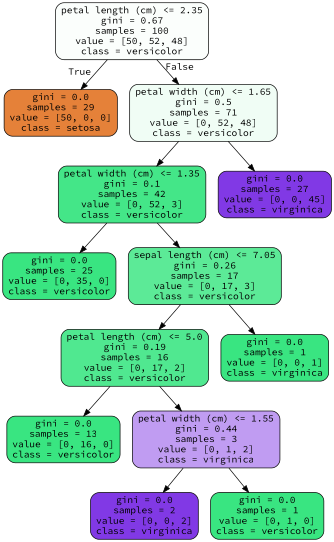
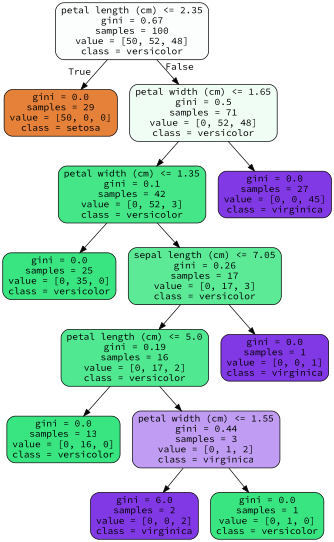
node "gini = 0.0 samples = 1 value = [0, 0, 1] class = virginica": fillcolor #39e581 -> #8139e5
node "gini = 0.0 samples = 2 value = [0, 0, 2] class = virginica": label "gini = 0.0 samples = 2 value = [0, 0, 2] class = virginica" -> "gini = 6.0 samples = 2 value = [0, 0, 2] class = virginica"
